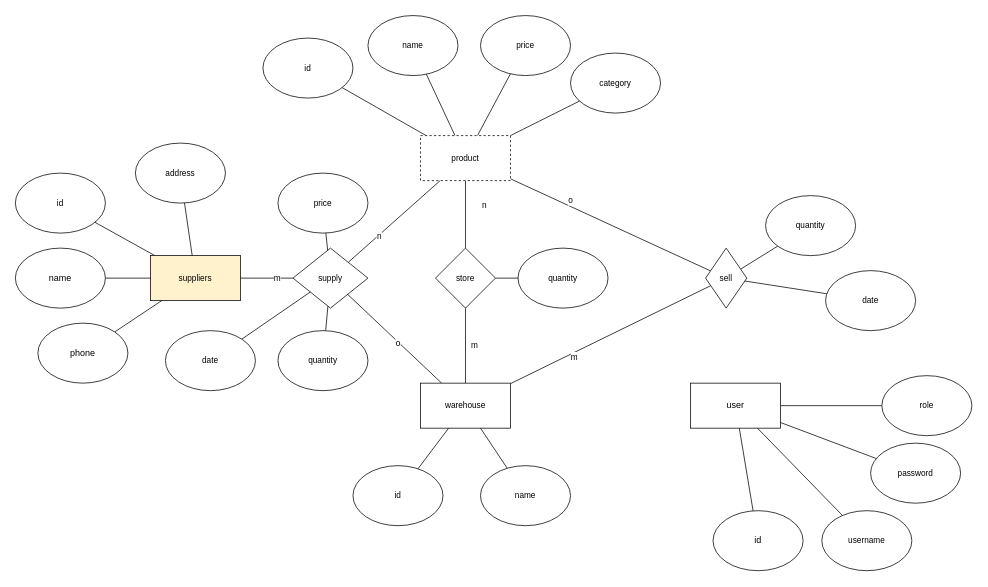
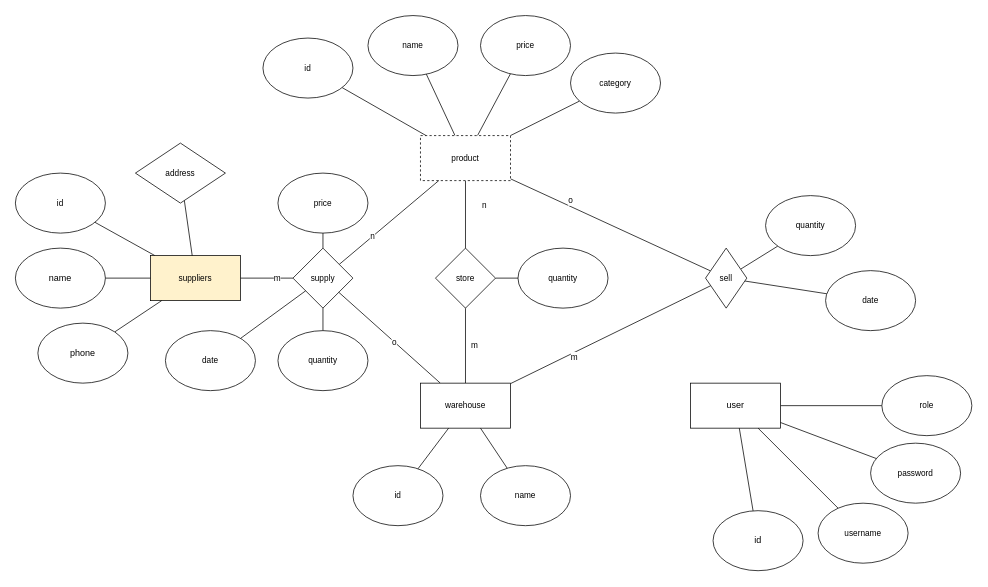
node "address": shape ellipse -> diamond
node "supply": size 75x60 -> 60x60
node "username": moved (867, 540) -> (863, 533)
